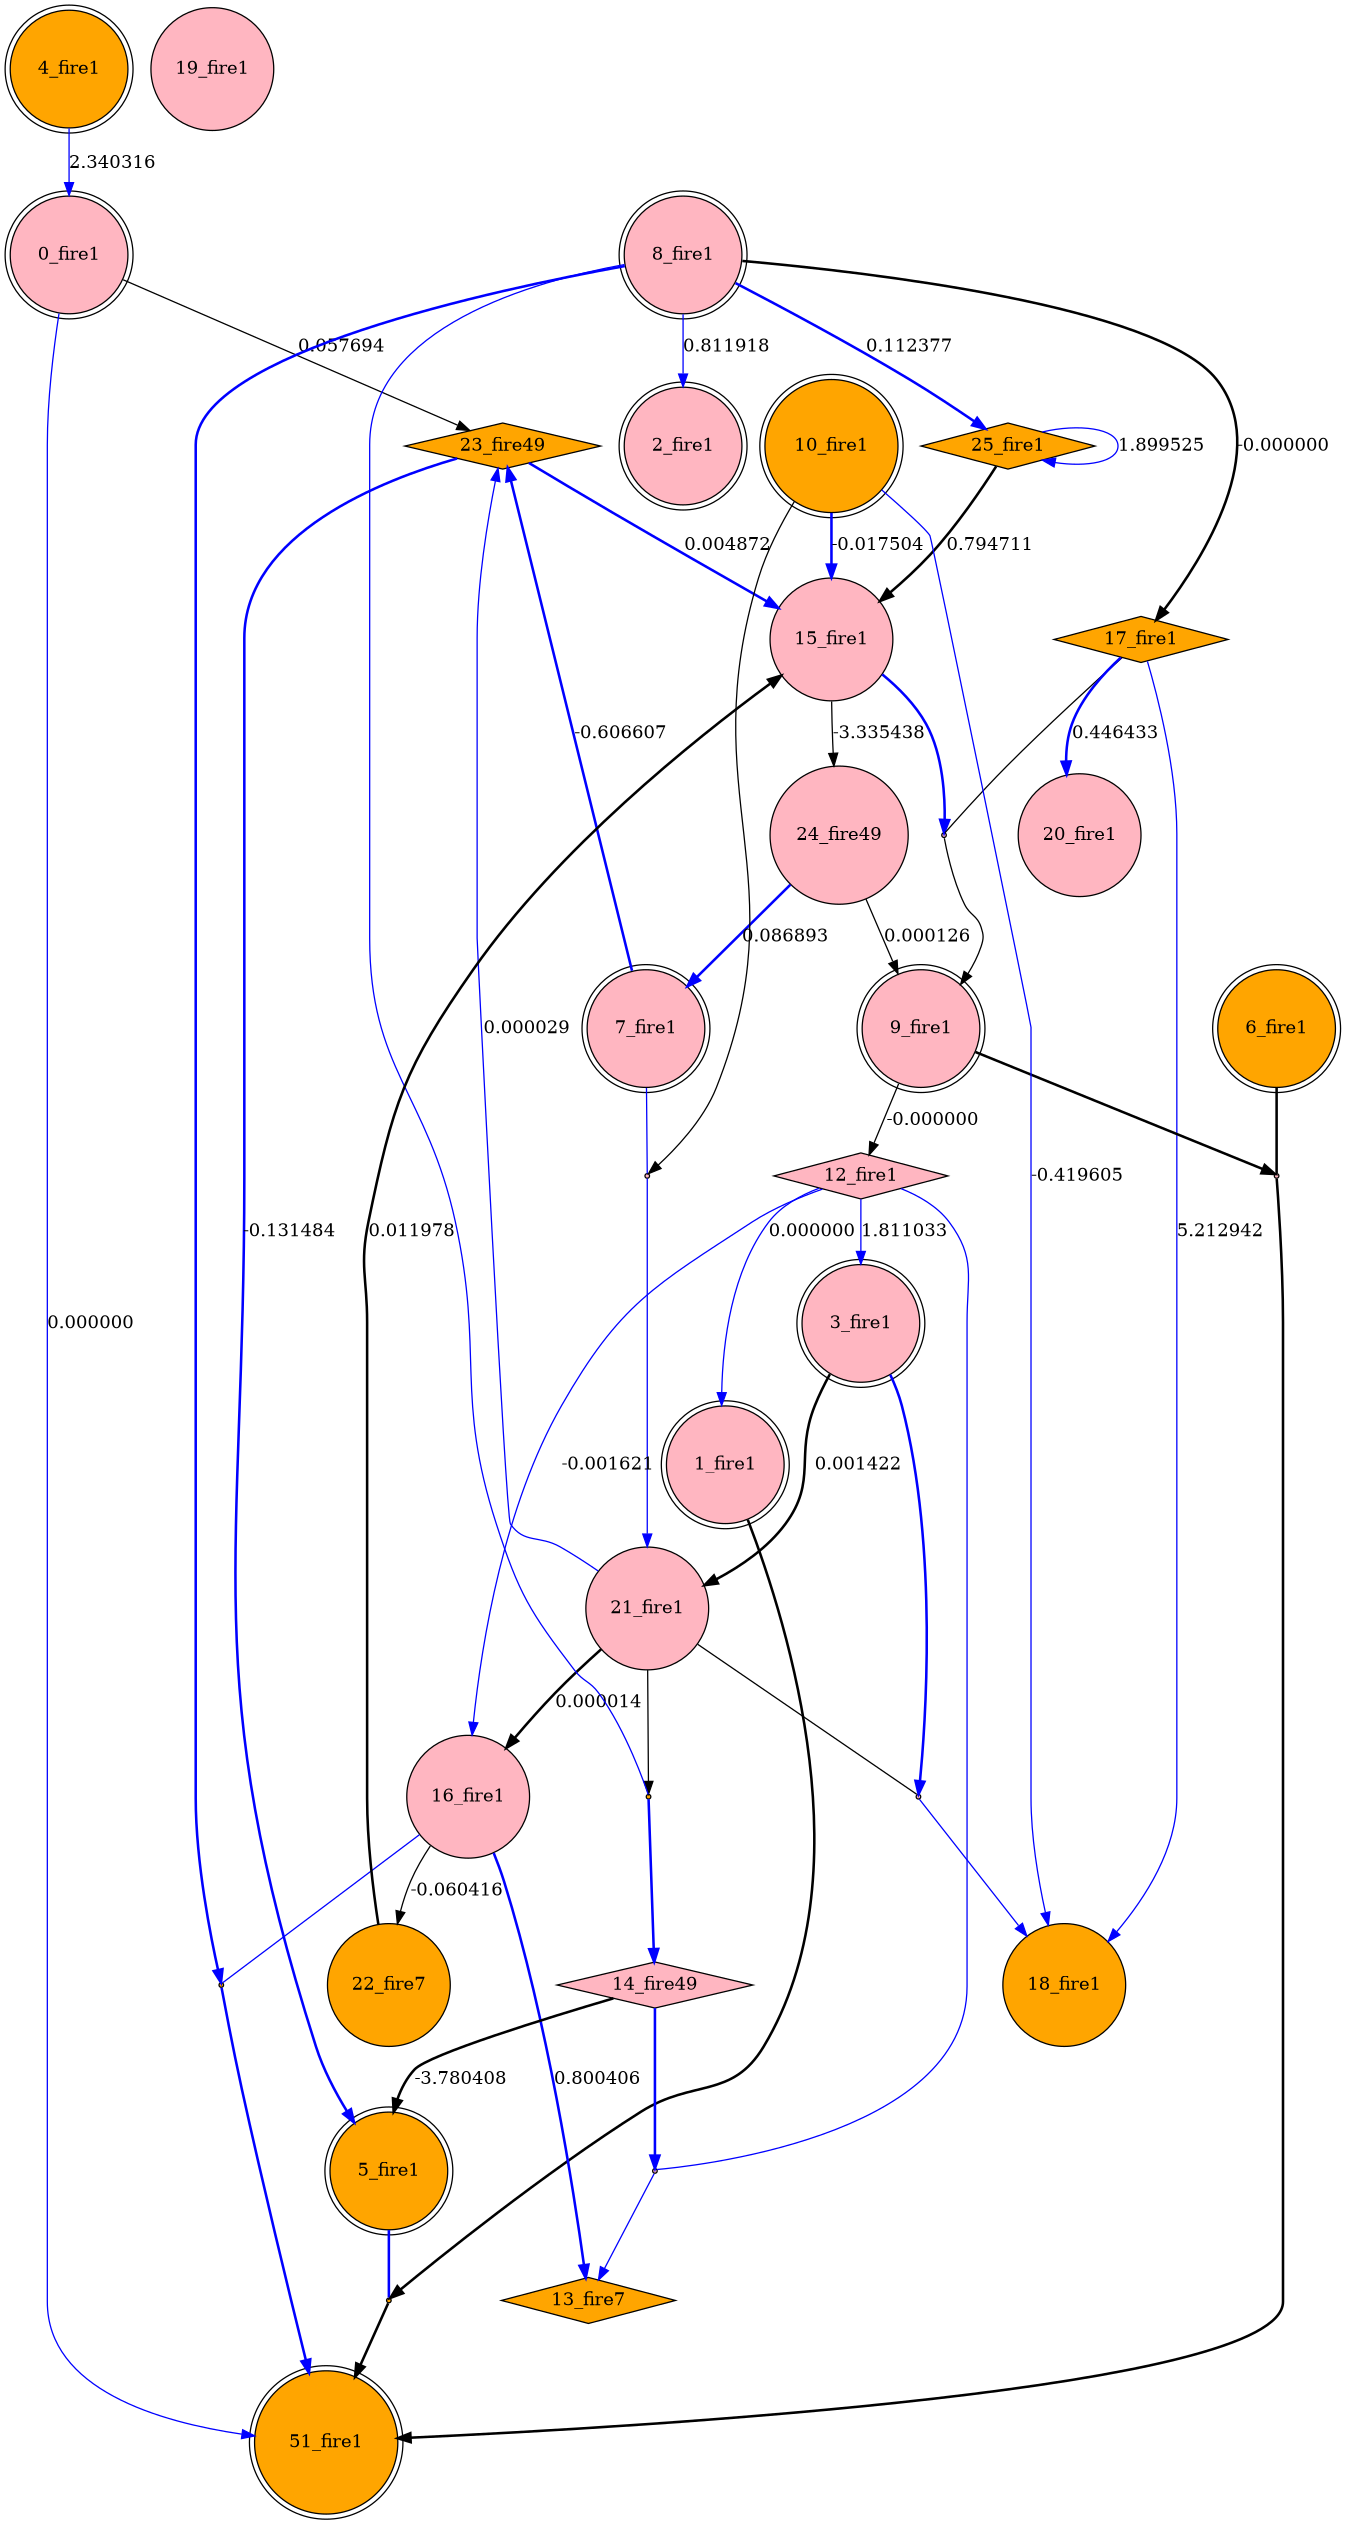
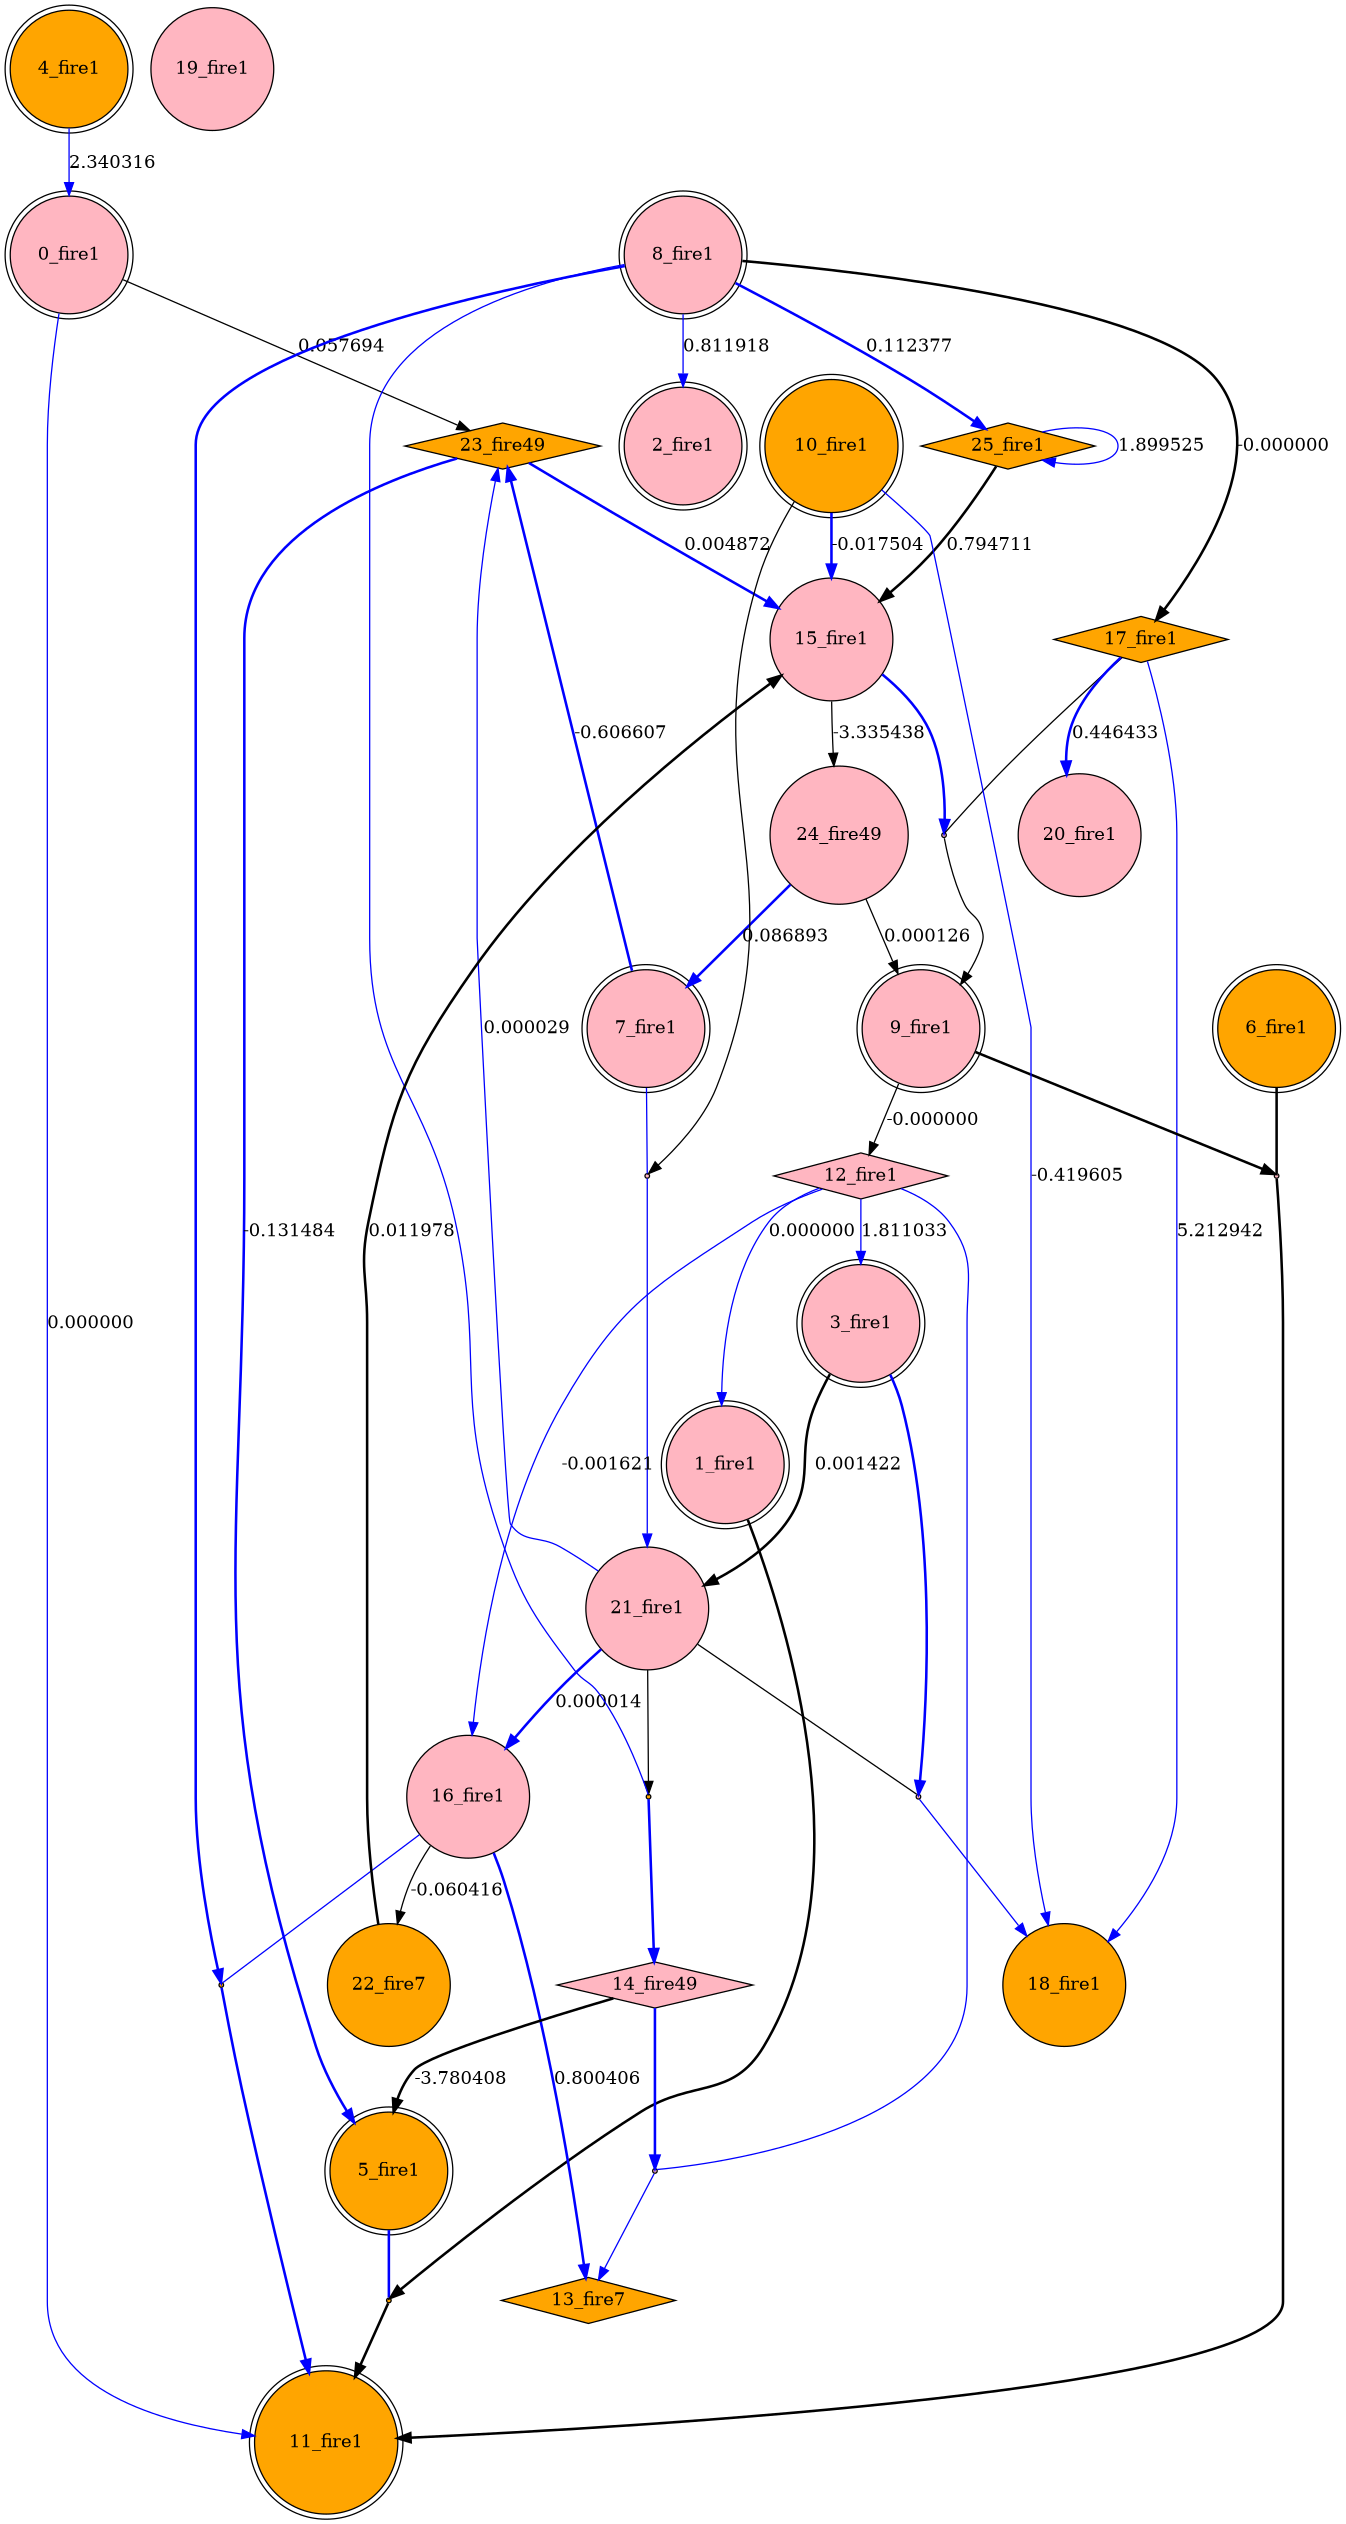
edge "21_fire1" -> "16_fire1": color black -> blue
node "51_fire1": label "51_fire1" -> "11_fire1"
